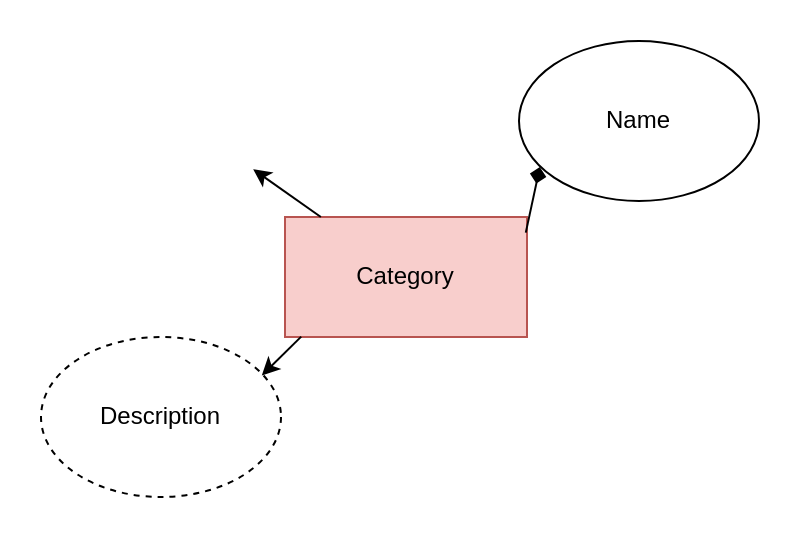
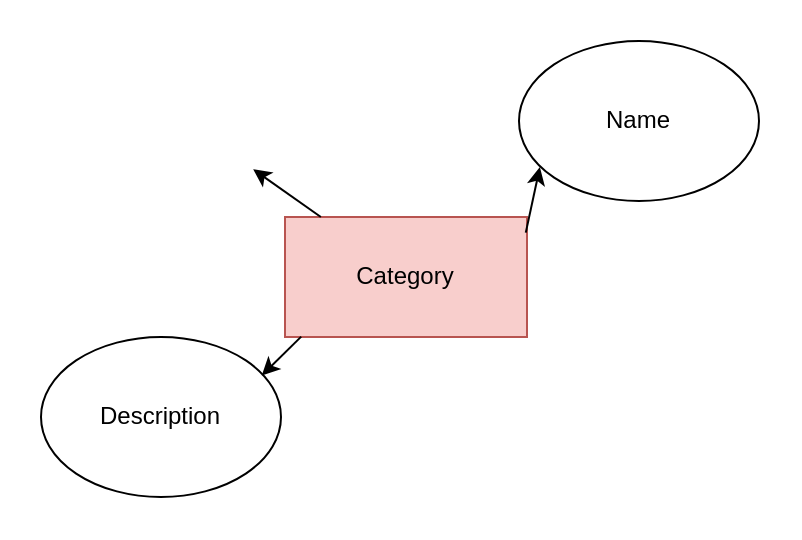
edge "Category" -> "Name": arrowhead diamond -> classic
node "Description": style dashed -> solid
